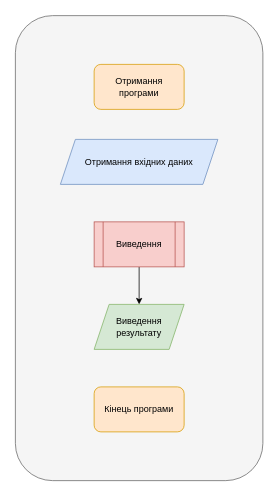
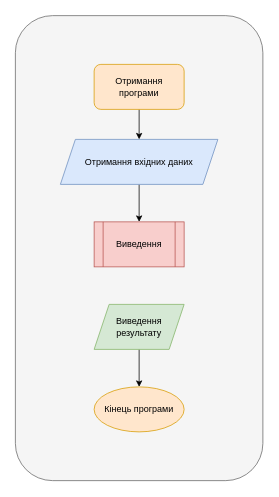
edge "Отримання програми" -> "Отримання вхідних даних": added
edge "Отримання вхідних даних" -> "Виведення": added
edge "Виведення" -> "Виведення результату": removed
edge "Виведення результату" -> "Кінець програми": added
node "Кінець програми": shape rounded rectangle -> ellipse
